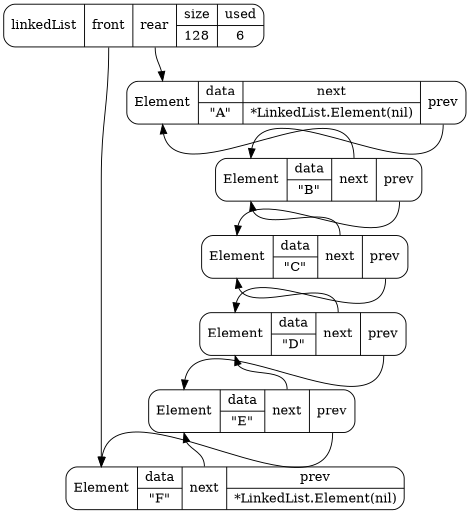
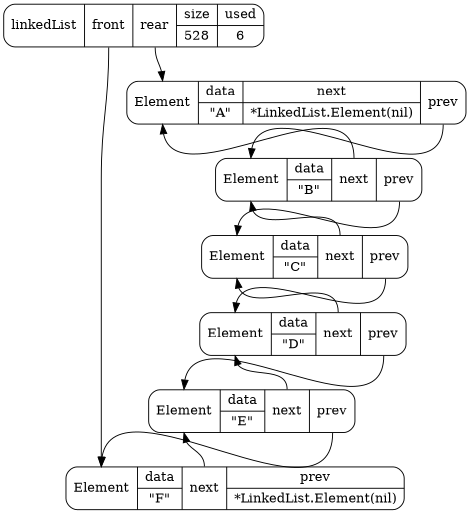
node "linkedList": text "128" -> "528"
